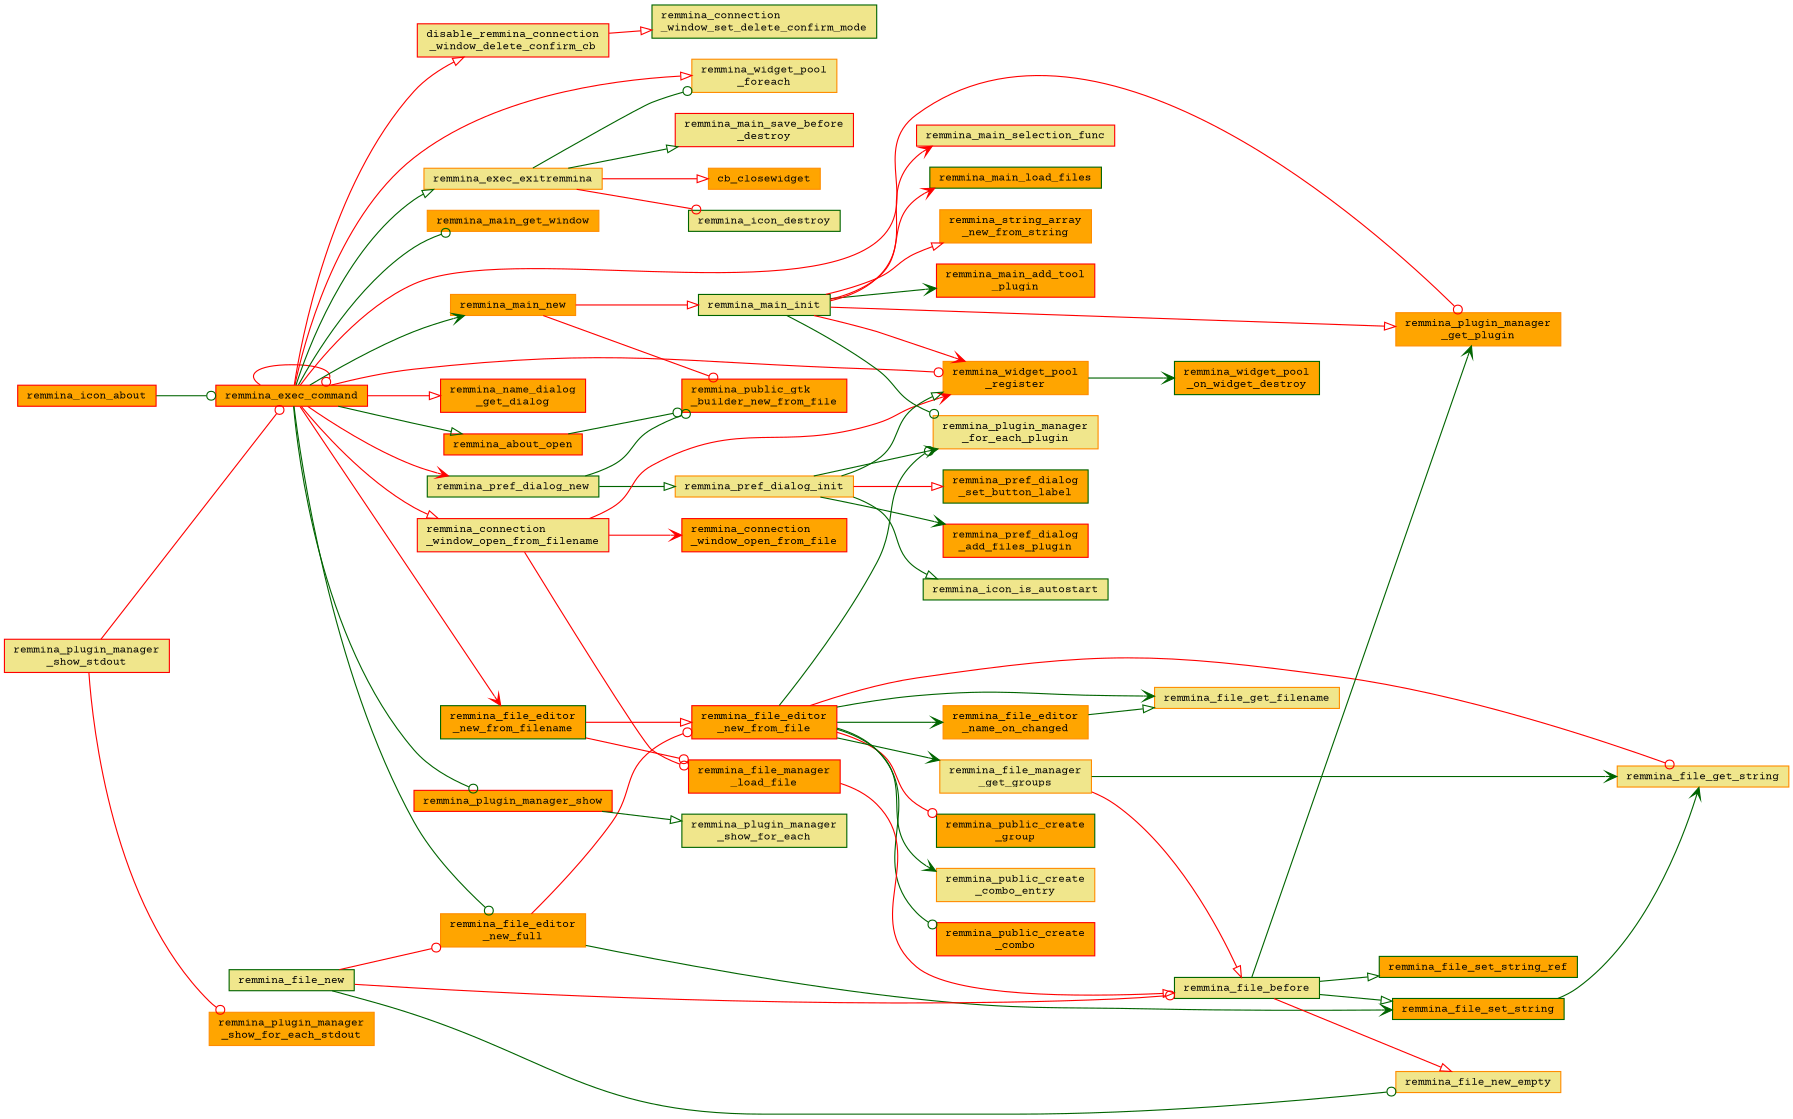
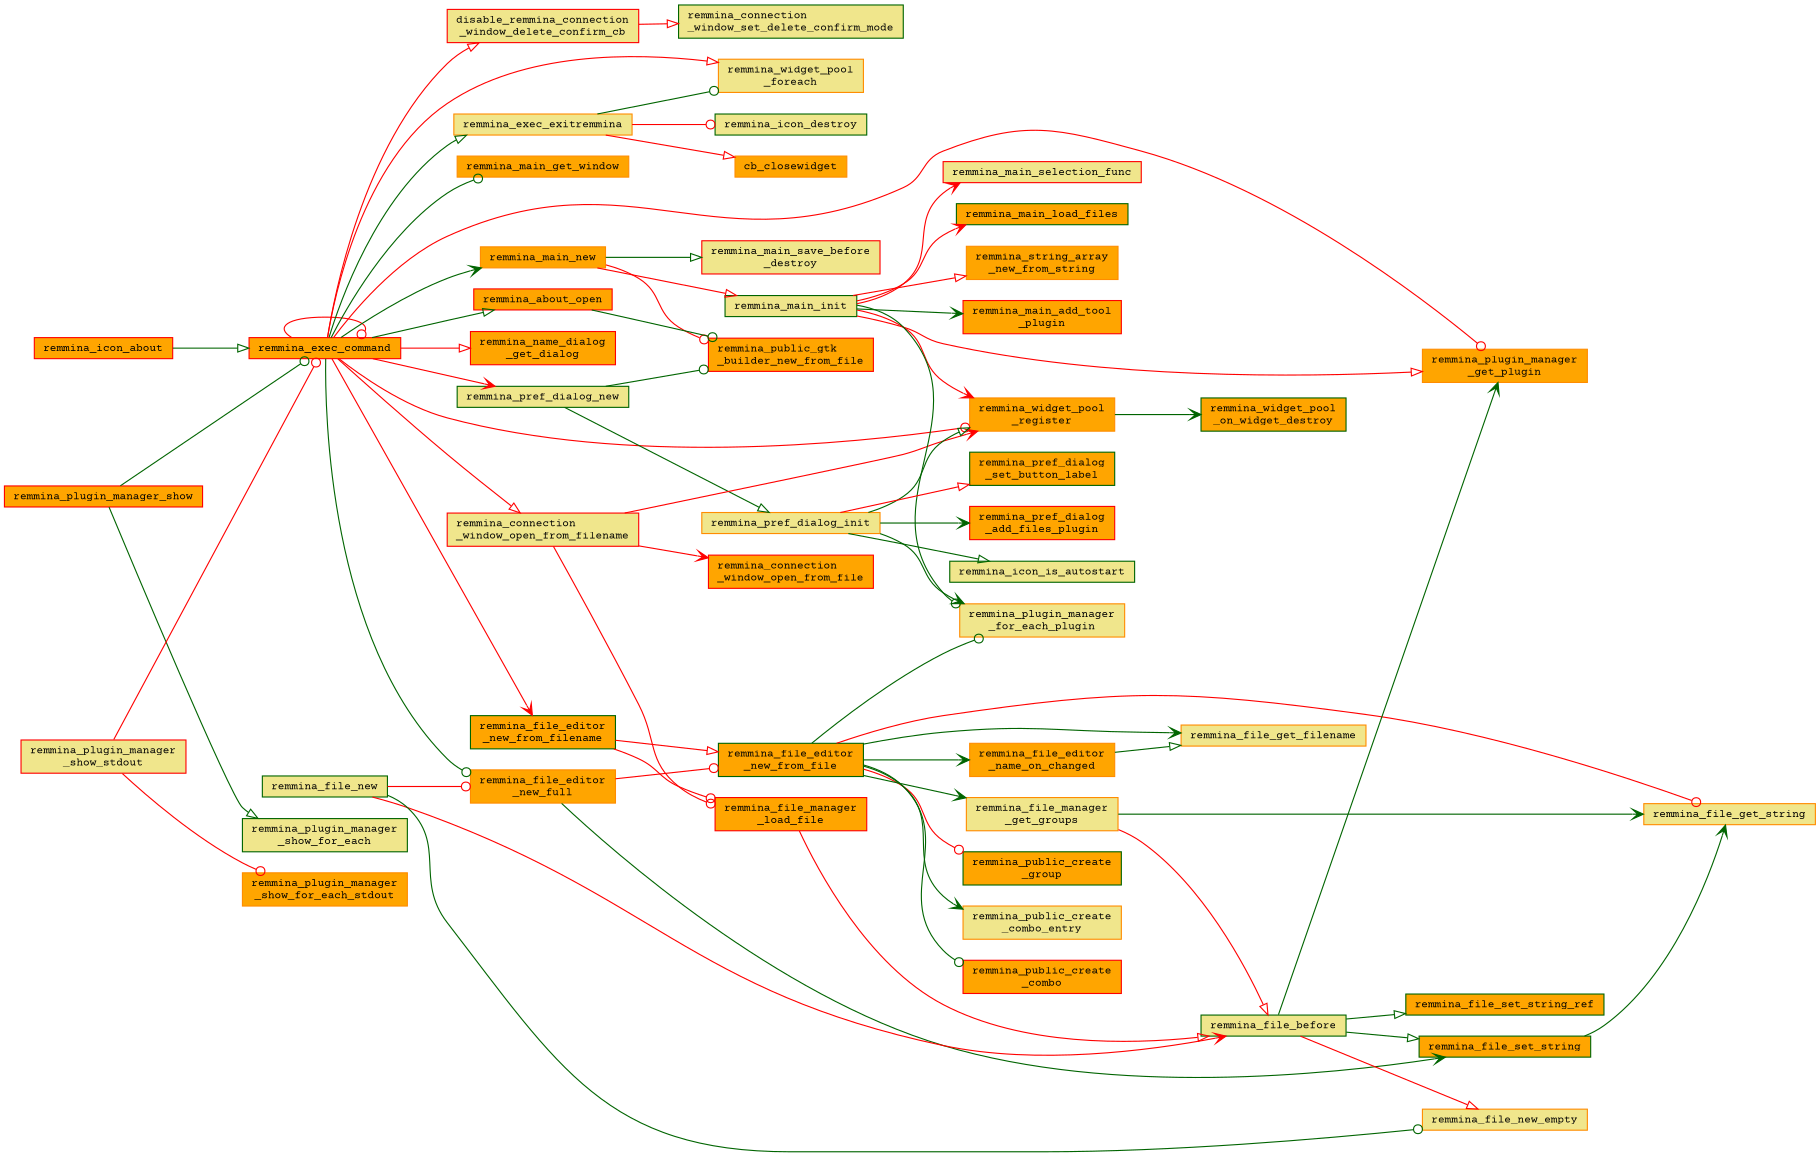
edge "remmina_exec_exitremmina" -> "remmina_main_save_before _destroy": now "remmina_main_new" -> "remmina_main_save_before _destroy"
edge "remmina_icon_about" -> "remmina_exec_command": arrowhead odot -> onormal
edge "remmina_exec_command" -> "remmina_plugin_manager_show": reversed
node "remmina_file_editor _new_from_file": color red -> darkgreen
edge "remmina_file_new" -> "remmina_file_before": arrowhead odot -> vee
